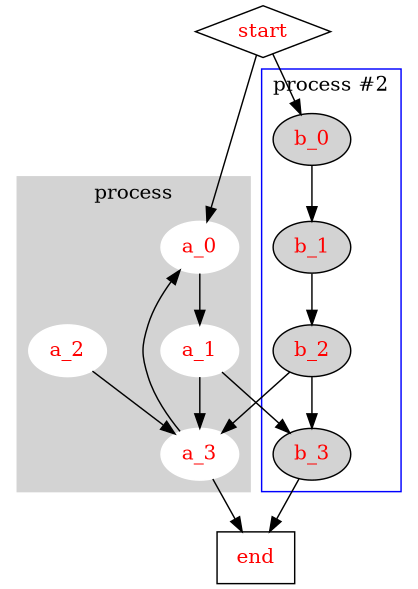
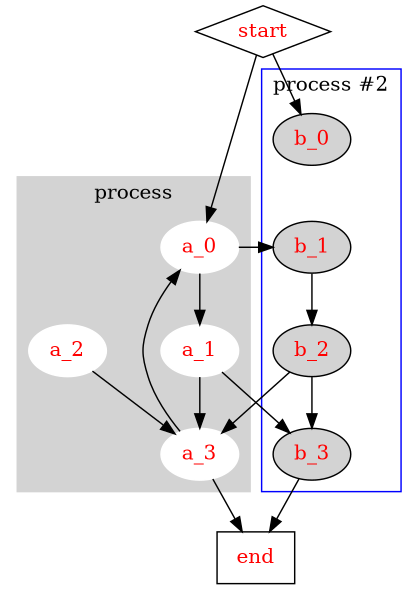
edge "b_0" -> "b_1": now "a_0" -> "b_1"
